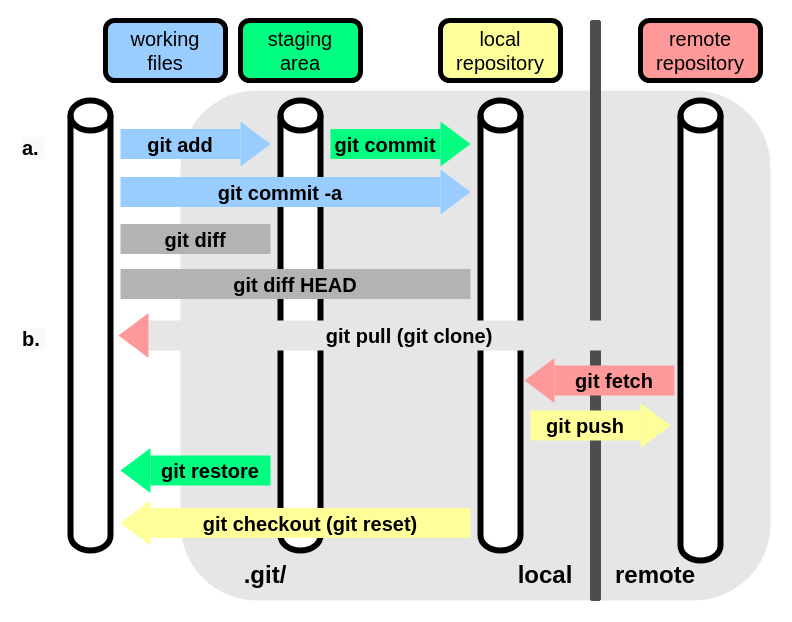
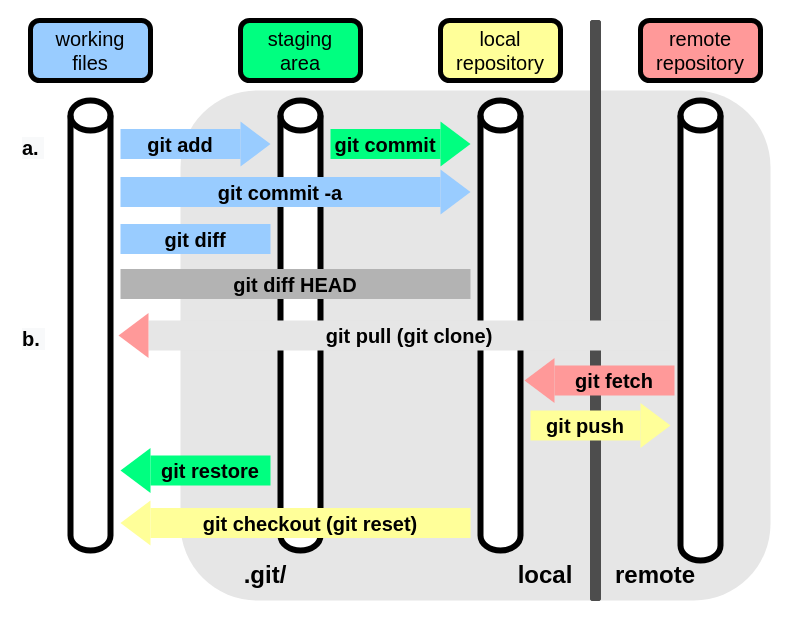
node "working files": moved (166, 51) -> (91, 51)
node "git diff": fillcolor #b3b3b3 -> #99ccff
